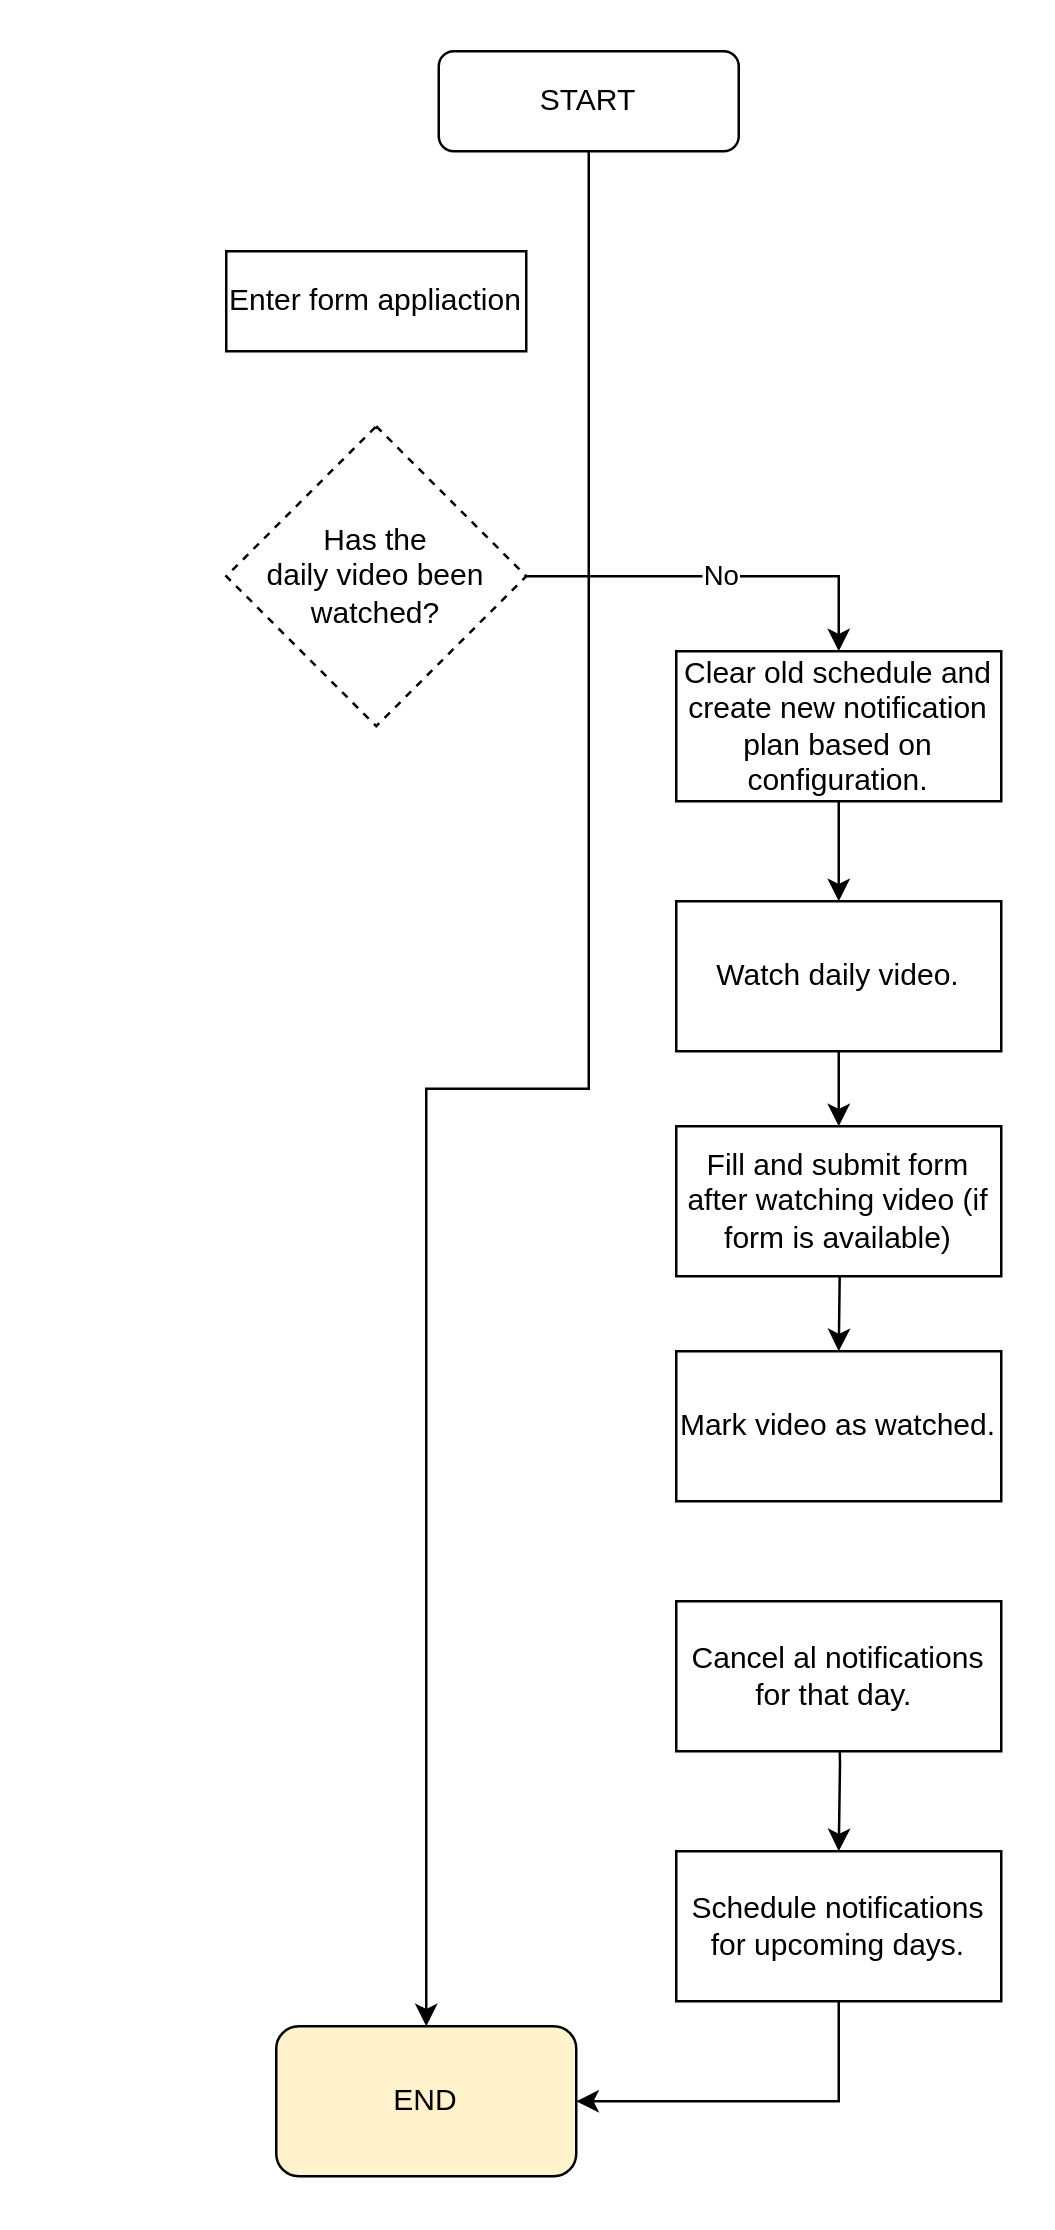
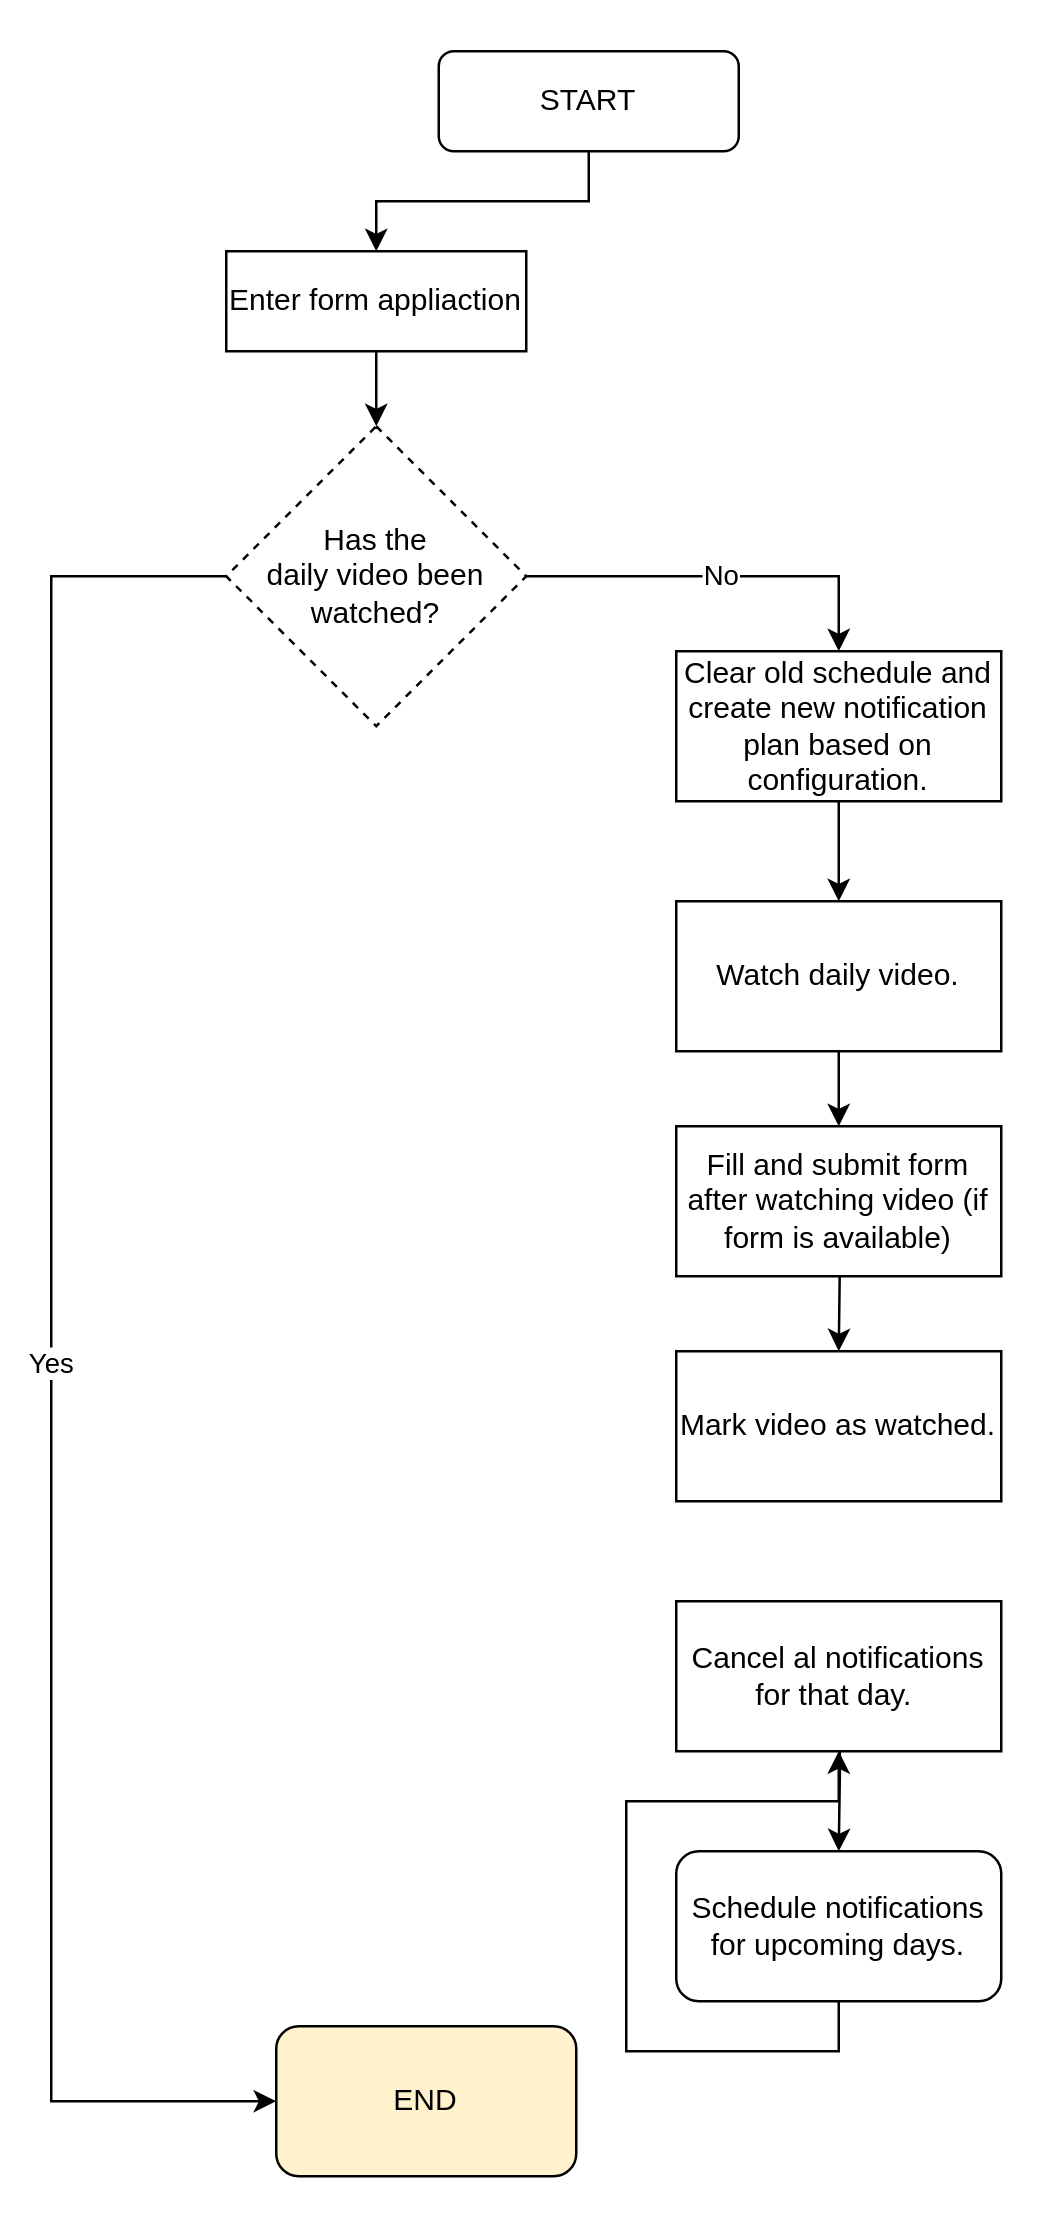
edge "Enter form appliaction" -> "Has the daily video been watched?": added
edge "START" -> "END": now "START" -> "Enter form appliaction"
edge "Has the daily video been watched?" -> "END": added, label "Yes"
node "Schedule notifications for upcoming days.": shape rectangle -> rounded rectangle
edge "Schedule notifications for upcoming days." -> "END": now "Schedule notifications for upcoming days." -> "Cancel al notifications for that day."
